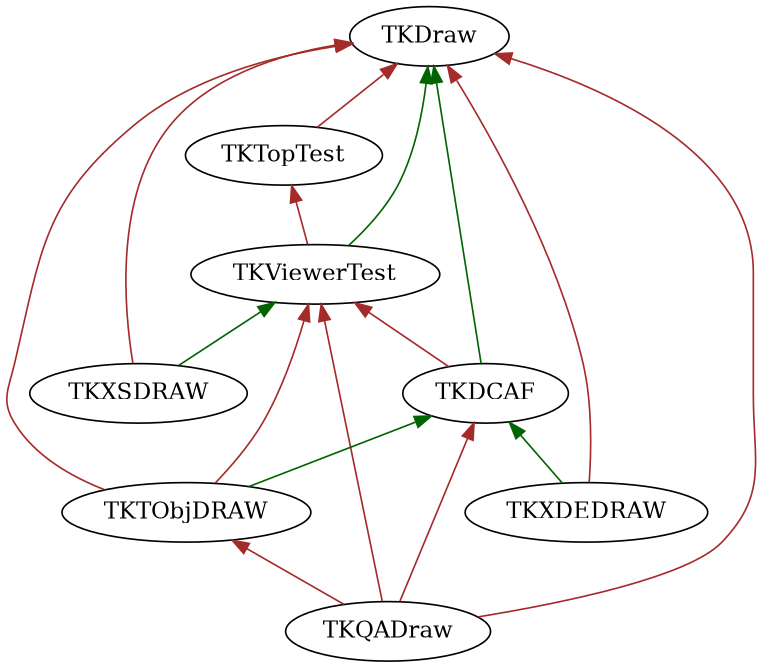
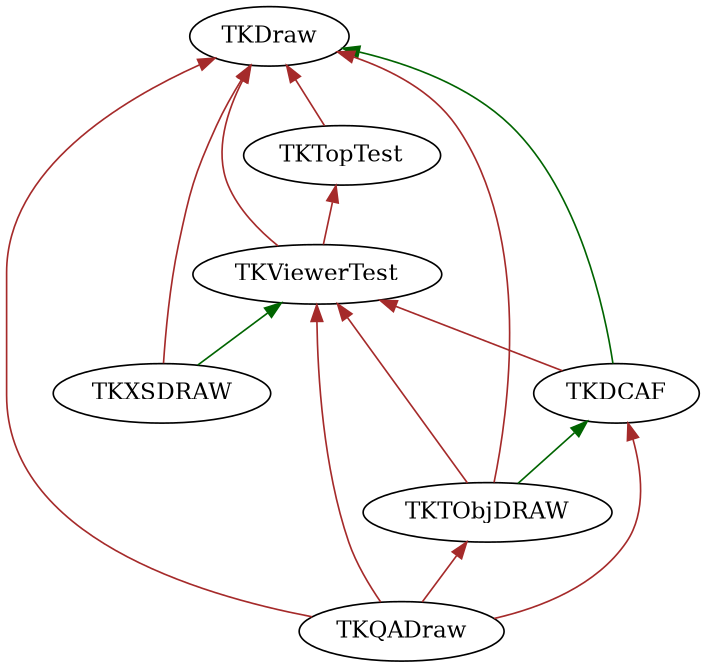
edge "TKViewerTest" -> "TKDraw": color darkgreen -> brown
node "TKXDEDRAW": removed
